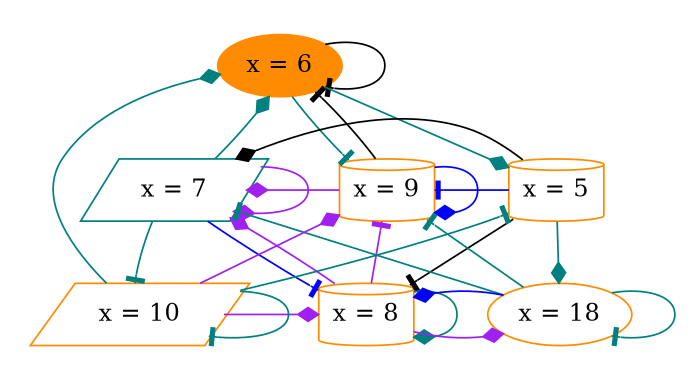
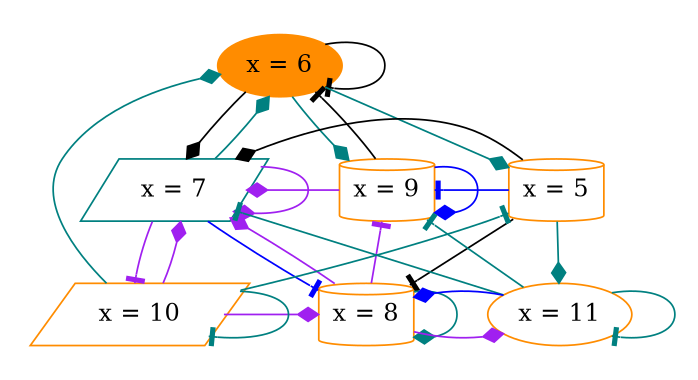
edge "x = 6" -> "x = 7": added
edge "x = 6" -> "x = 9": arrowhead tee -> diamond
edge "x = 7" -> "x = 10": color teal -> purple
edge "x = 10" -> "x = 9": now "x = 10" -> "x = 7"
node "x = 18": label "x = 18" -> "x = 11"
